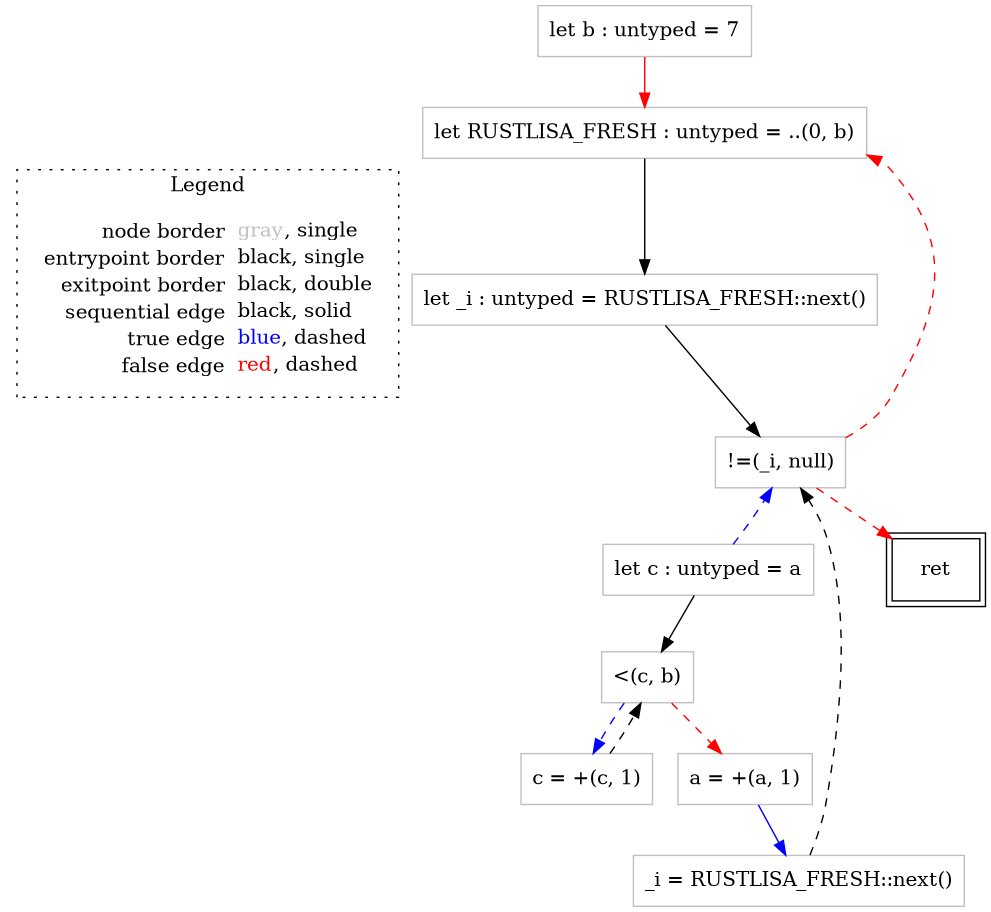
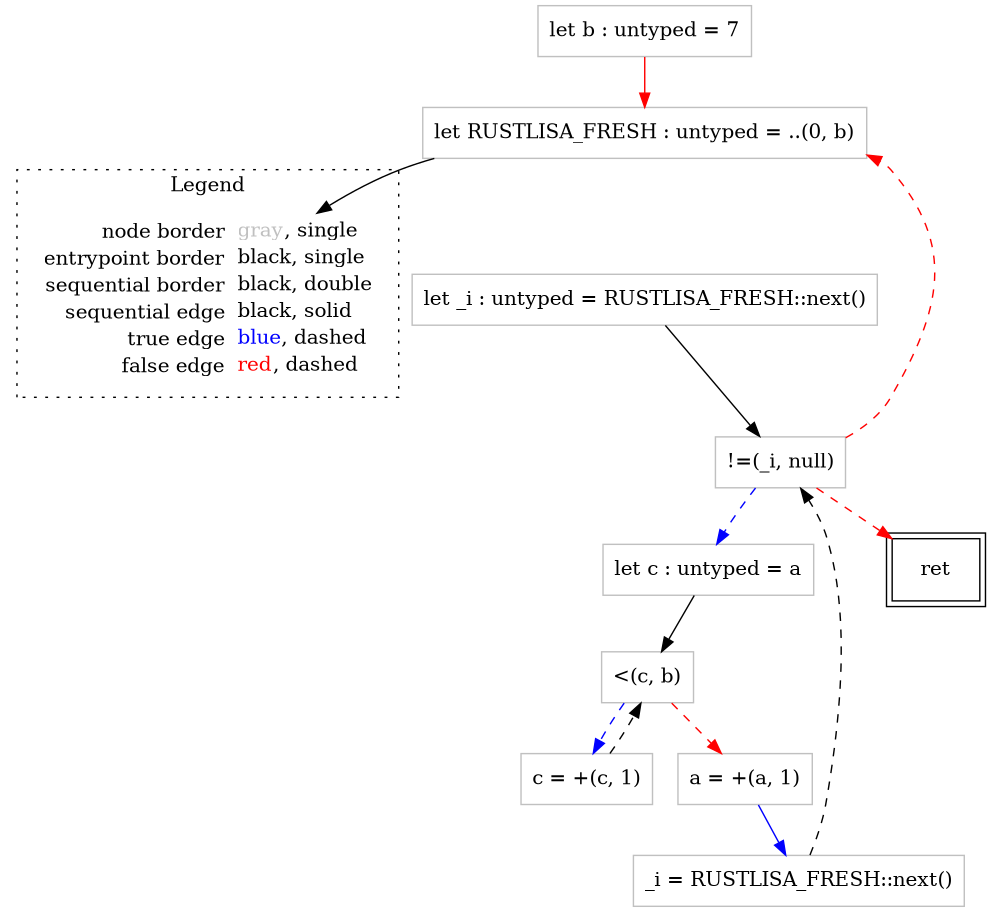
edge "let RUSTLISA_FRESH : untyped = ..(0, b)" -> "let _i : untyped = RUSTLISA_FRESH::next()": now "let RUSTLISA_FRESH : untyped = ..(0, b)" -> "node border"
node "node border": text "exitpoint border" -> "sequential border"
edge "let c : untyped = a" -> "!=(_i, null)": reversed
